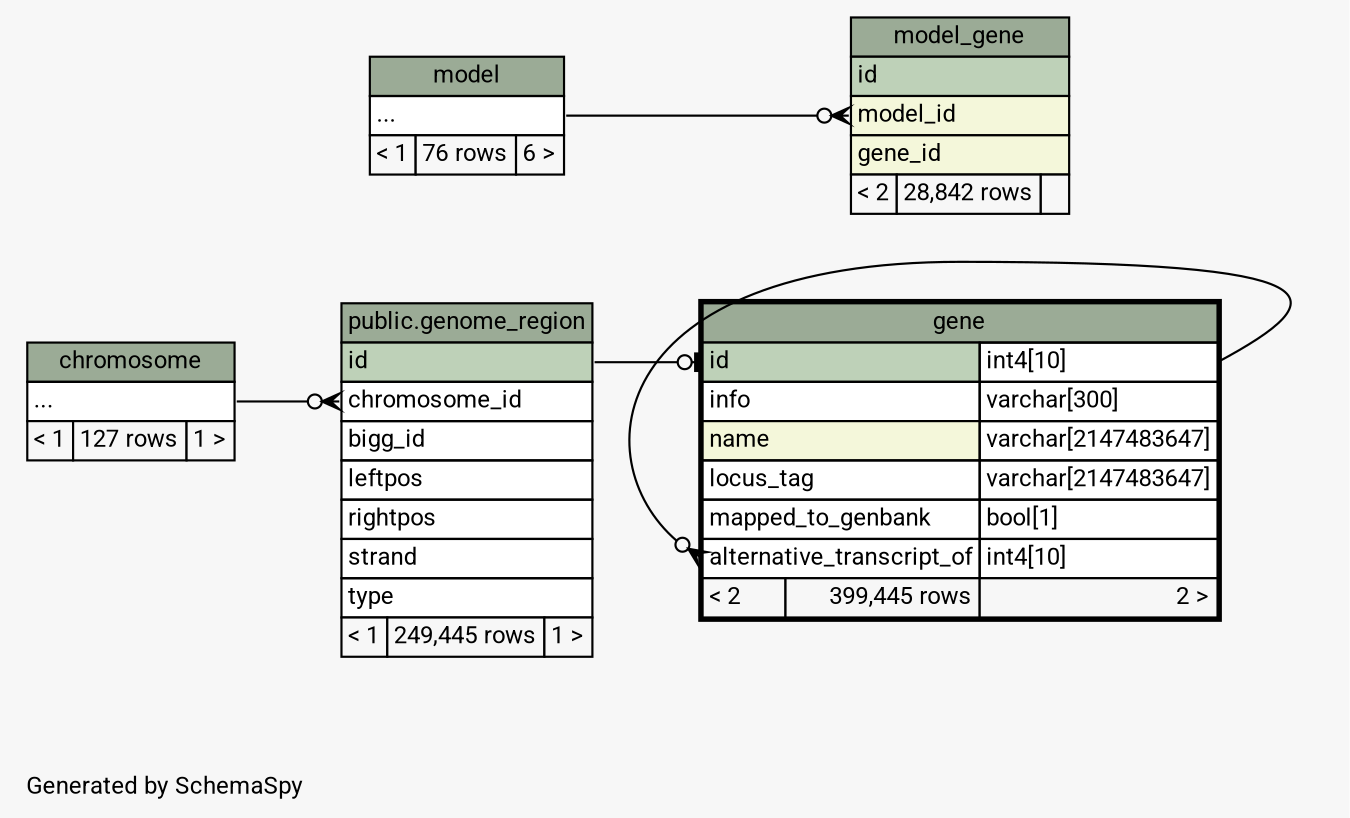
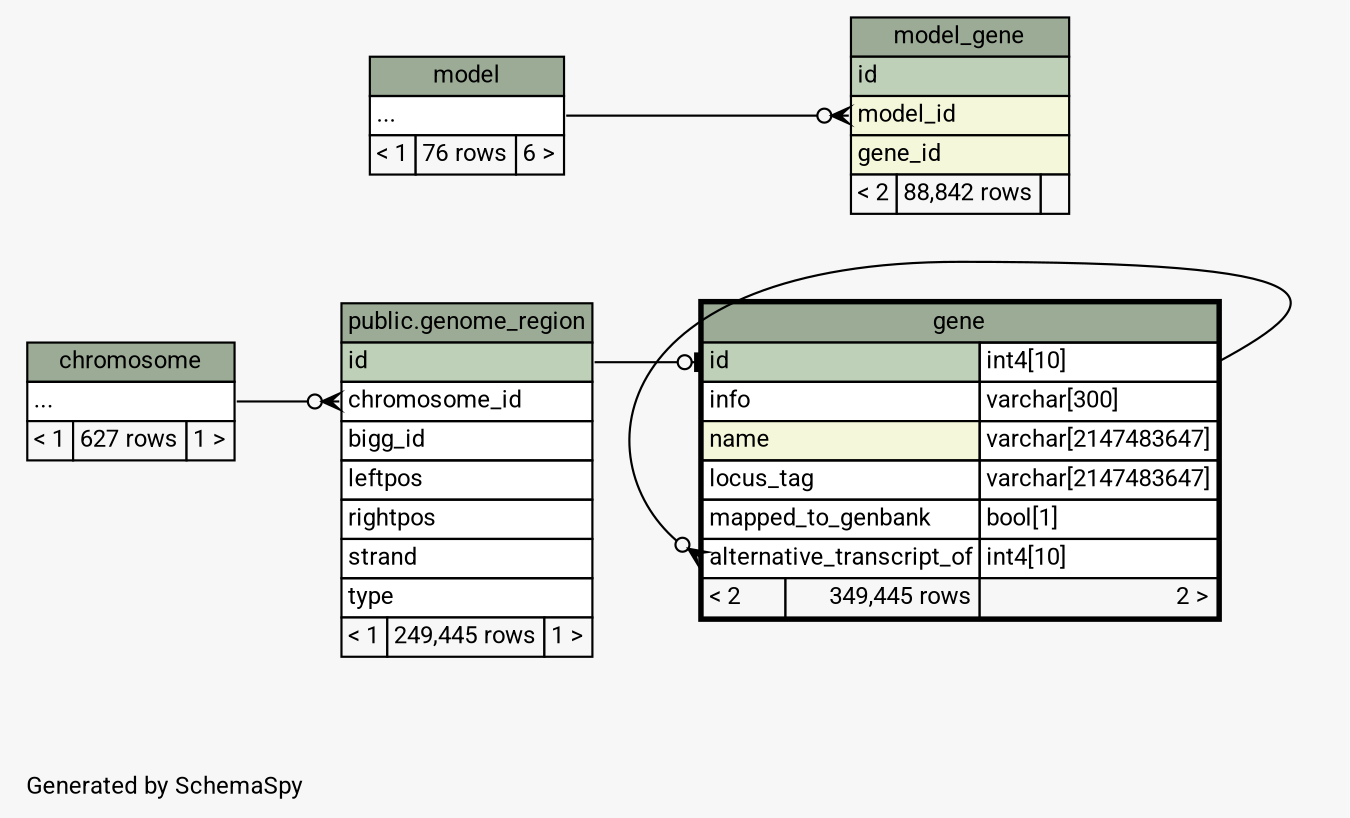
node "model_gene": text "28,842 rows" -> "88,842 rows"
node "chromosome": text "127 rows" -> "627 rows"
node "gene": text "399,445 rows" -> "349,445 rows"
